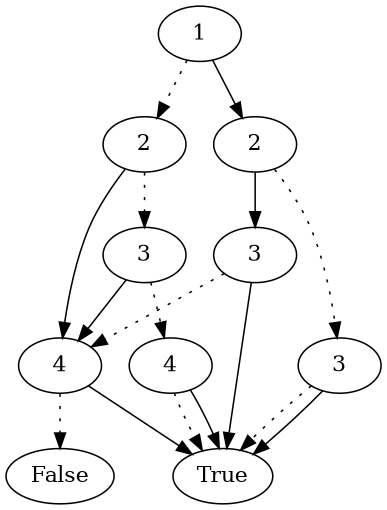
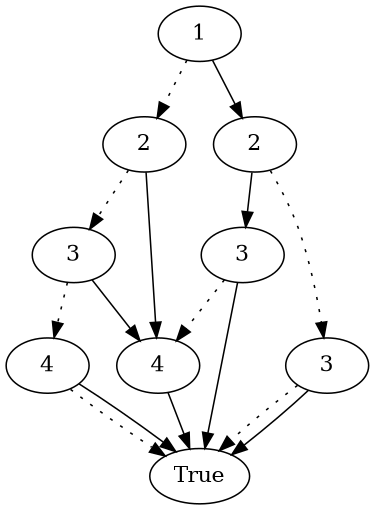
node "False": removed
